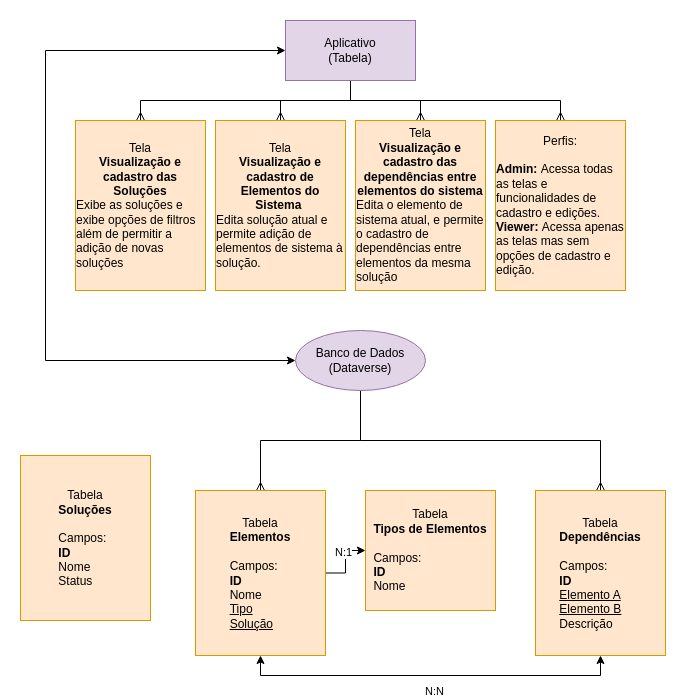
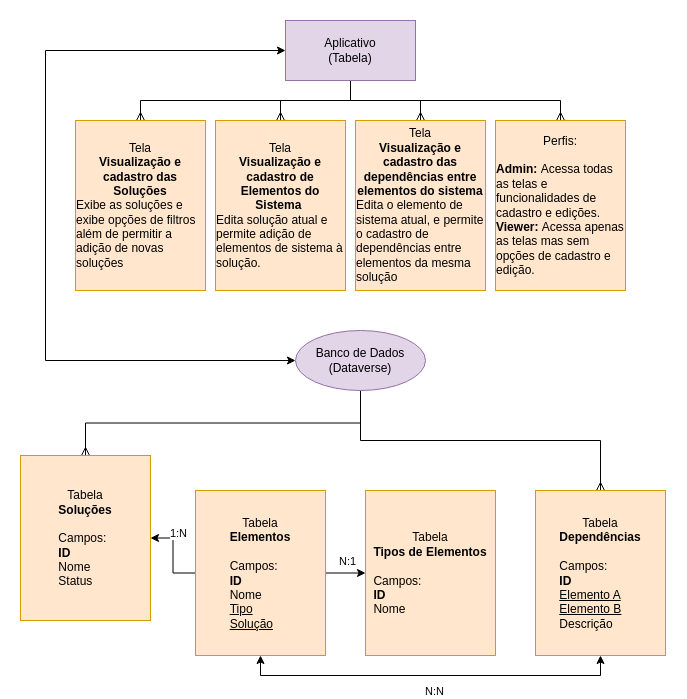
edge "Banco de Dados (Dataverse)" -> "Tabela Elementos Campos: ID Nome Tipo Solução": now "Banco de Dados (Dataverse)" -> "Tabela Soluções Campos: ID Nome Status"
node "Tabela Tipos de Elementos Campos: ID Nome": size 130x120 -> 130x165
edge "Tabela Elementos Campos: ID Nome Tipo Solução" -> "Tabela Soluções Campos: ID Nome Status": added, label "1:N"
